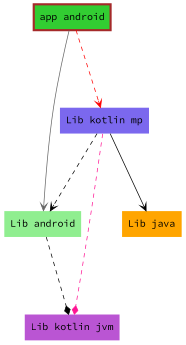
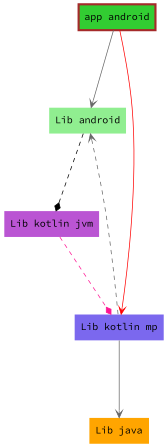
edge "app android" -> "Lib kotlin mp": style dashed -> solid
edge "Lib kotlin mp" -> "Lib android": color black -> gray40
edge "Lib kotlin mp" -> "Lib java": color black -> gray40
edge "Lib kotlin mp" -> "Lib kotlin jvm": reversed
